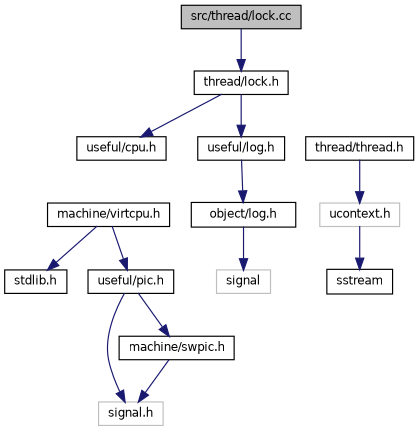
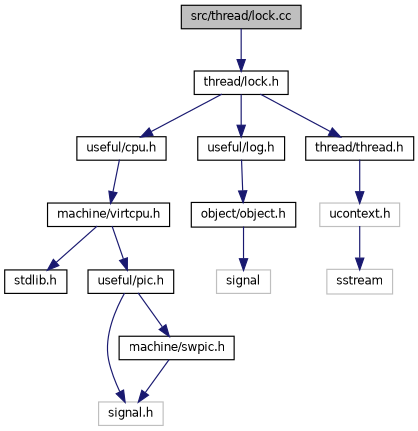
edge "thread/lock.h" -> "thread/thread.h": added
edge "useful/cpu.h" -> "machine/virtcpu.h": added
node "object/log.h": label "object/log.h" -> "object/object.h"
node "sstream": color black -> grey75
